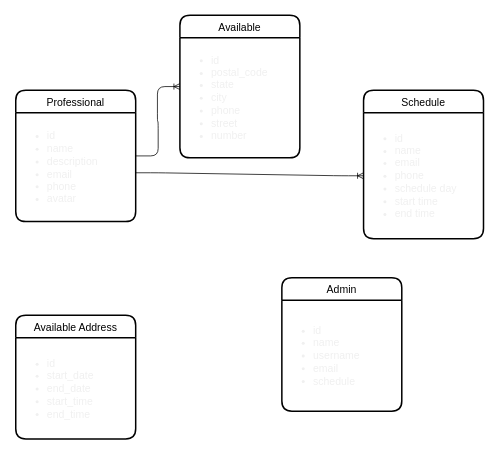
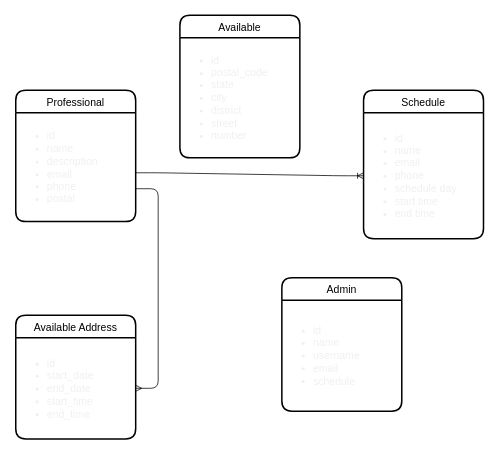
node "id postal_code state city phone street number": label "id postal_code state city phone street number" -> "id postal_code state city district street number"
edge "Professional" -> "Available": removed
node "id name description email phone avatar": label "id name description email phone avatar" -> "id name description email phone postal"
edge "Professional" -> "id start_date end_date start_time end_time": added
